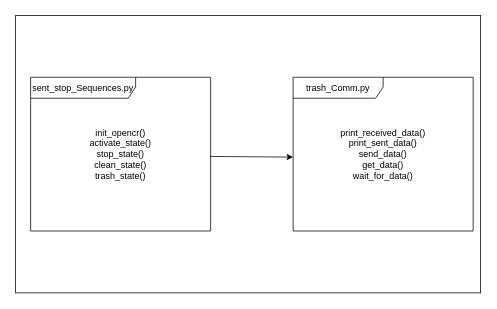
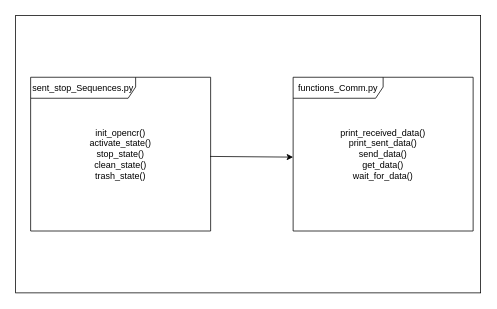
node "trash_Comm.py": label "trash_Comm.py" -> "functions_Comm.py"
